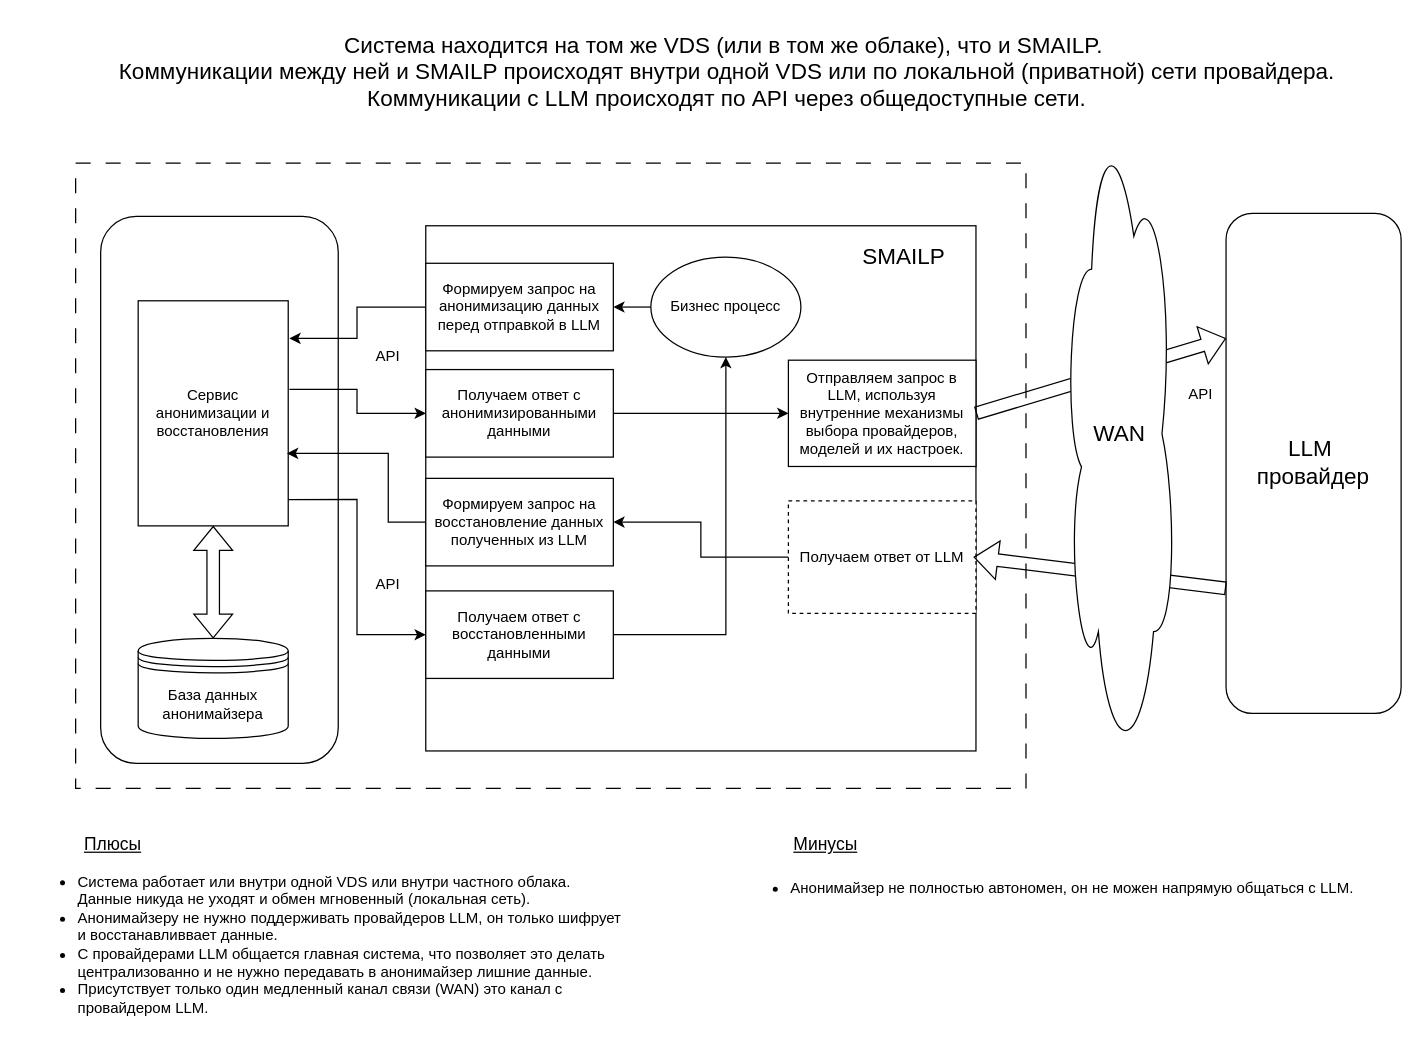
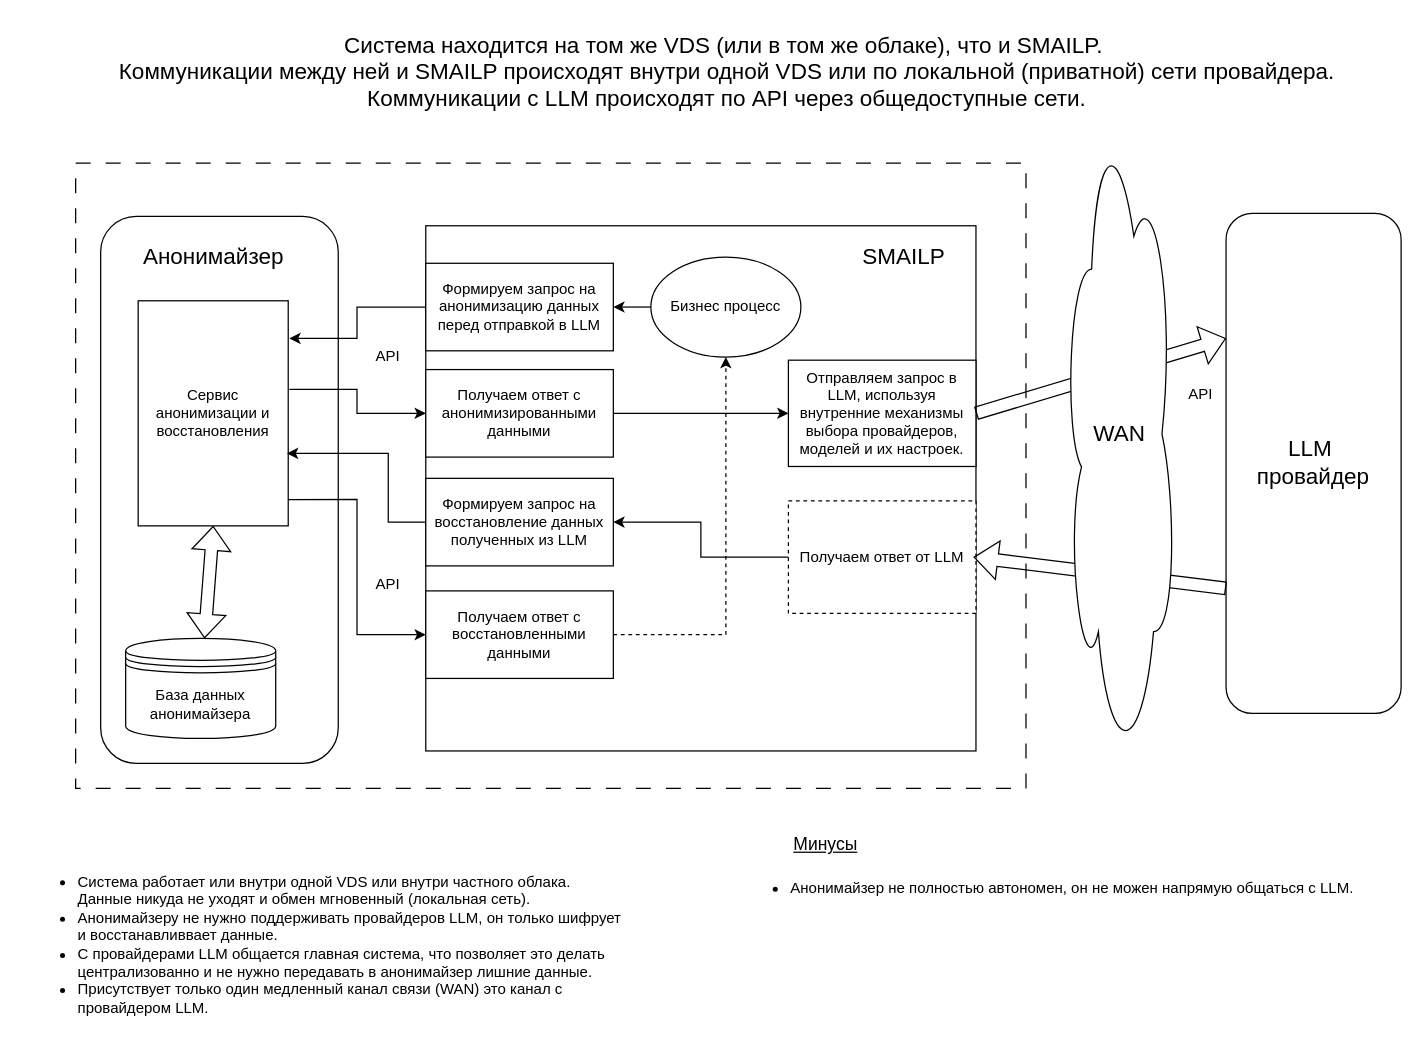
node "Анонимайзер": added
edge "Получаем ответ с восстановленными данными" -> "Бизнес процесс": style solid -> dashed
node "База данных анонимайзера": moved (213, 688) -> (201, 688)
node "Плюсы": removed
